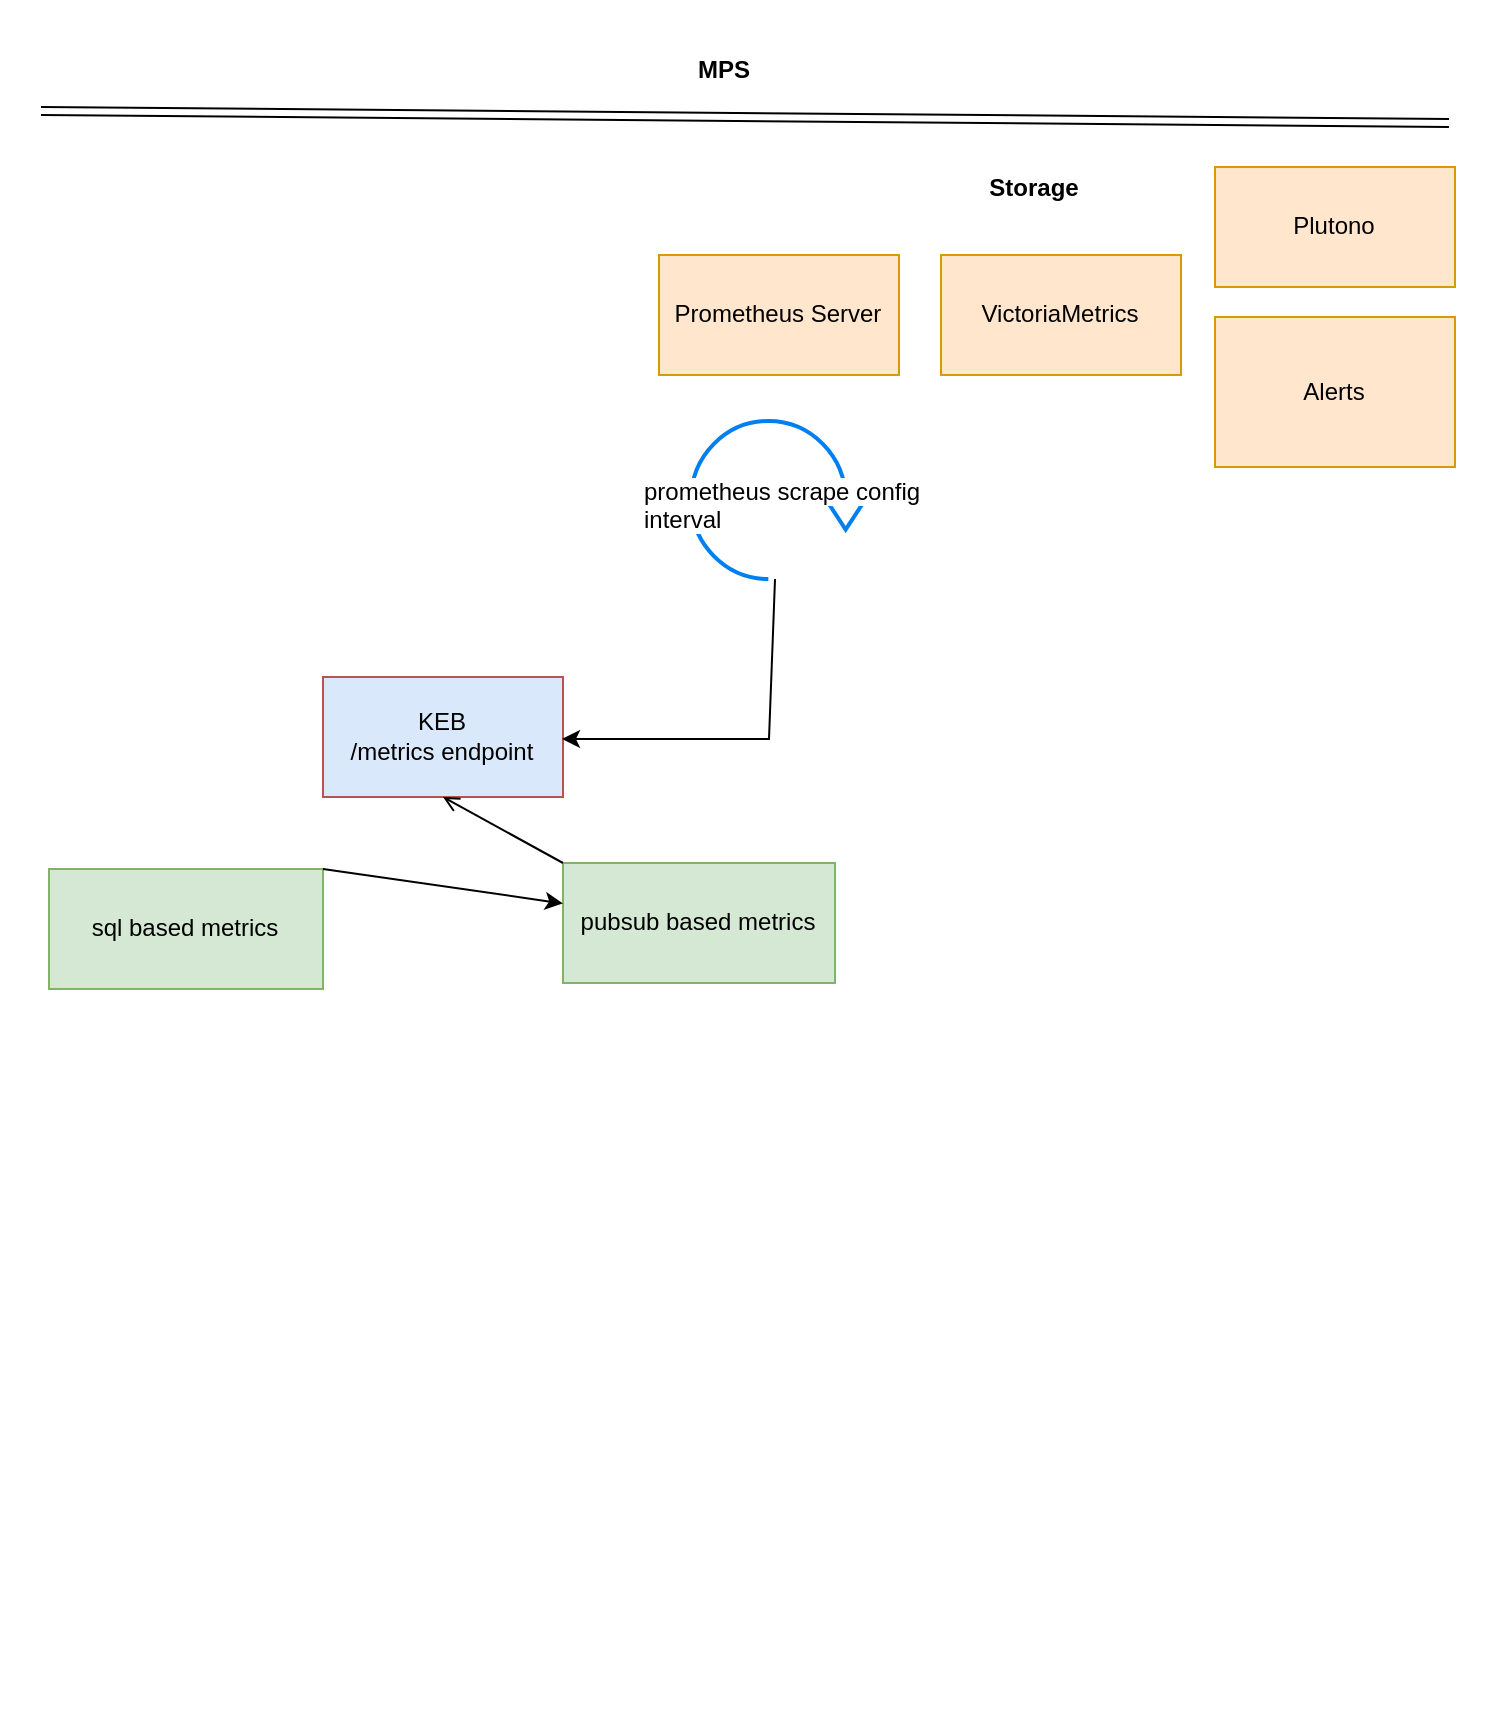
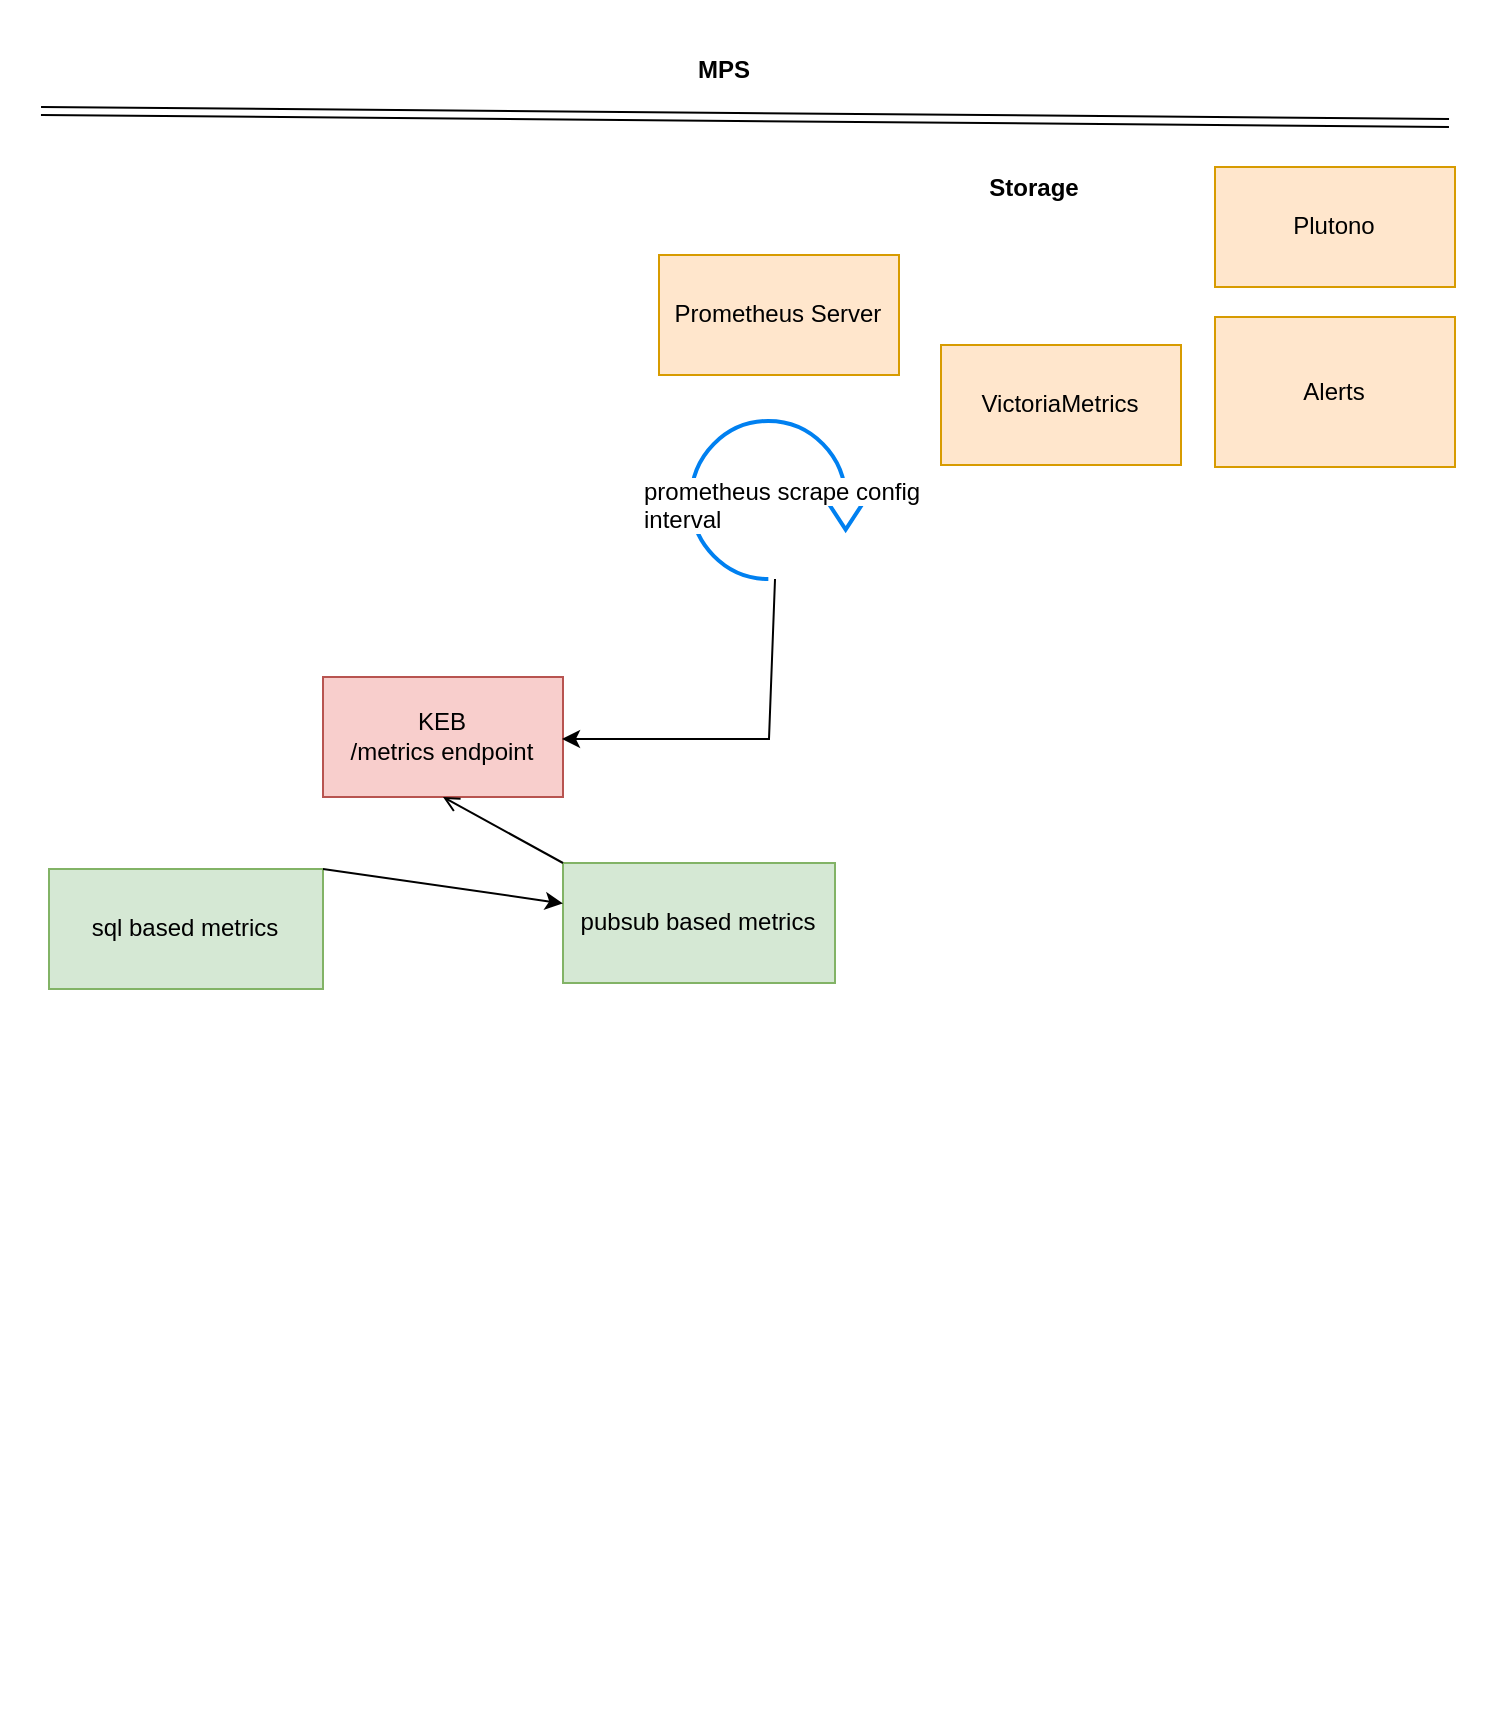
node "VictoriaMetrics": moved (1061, 315) -> (1061, 405)
node "KEB /metrics endpoint": fillcolor #dae8fc -> #f8cecc
